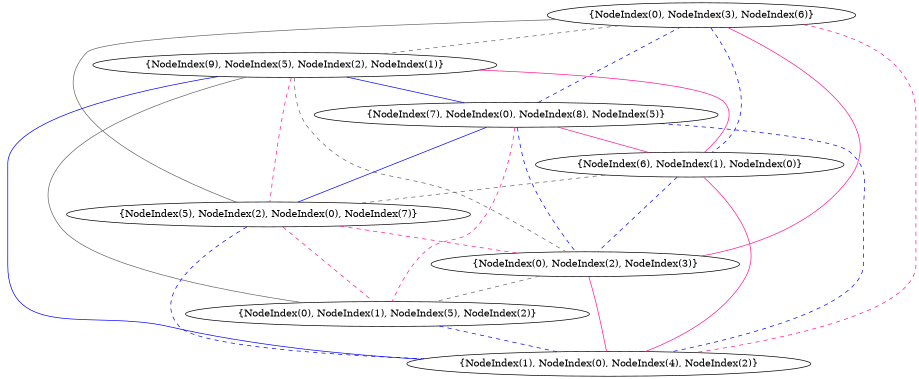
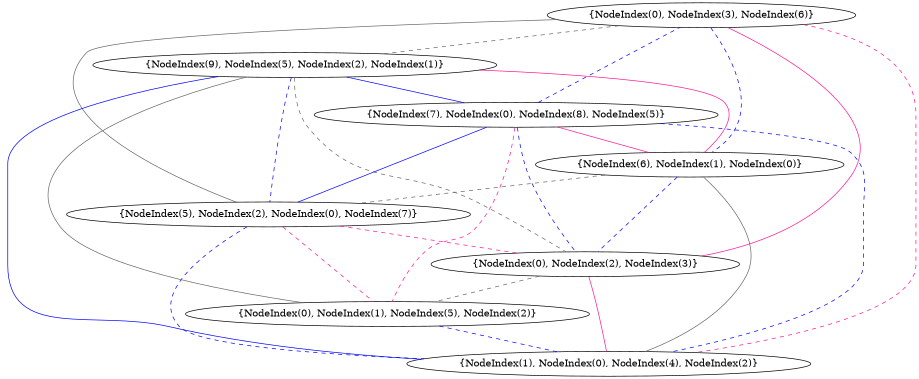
edge "{NodeIndex(9), NodeIndex(5), NodeIndex(2), NodeIndex(1)}" -- "{NodeIndex(5), NodeIndex(2), NodeIndex(0), NodeIndex(7)}": color deeppink -> blue
edge "{NodeIndex(6), NodeIndex(1), NodeIndex(0)}" -- "{NodeIndex(1), NodeIndex(0), NodeIndex(4), NodeIndex(2)}": color deeppink -> gray40
